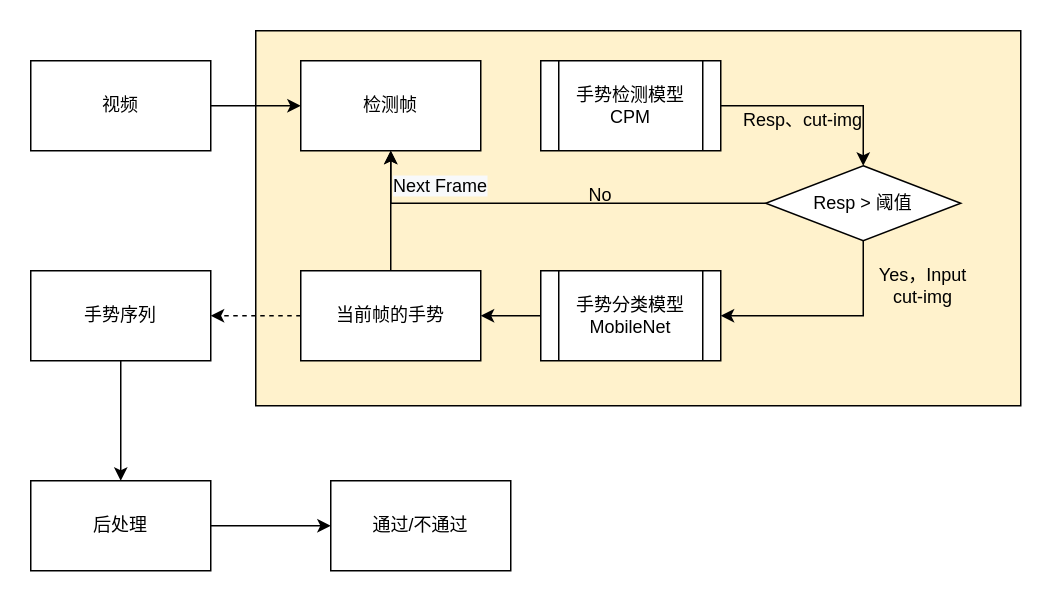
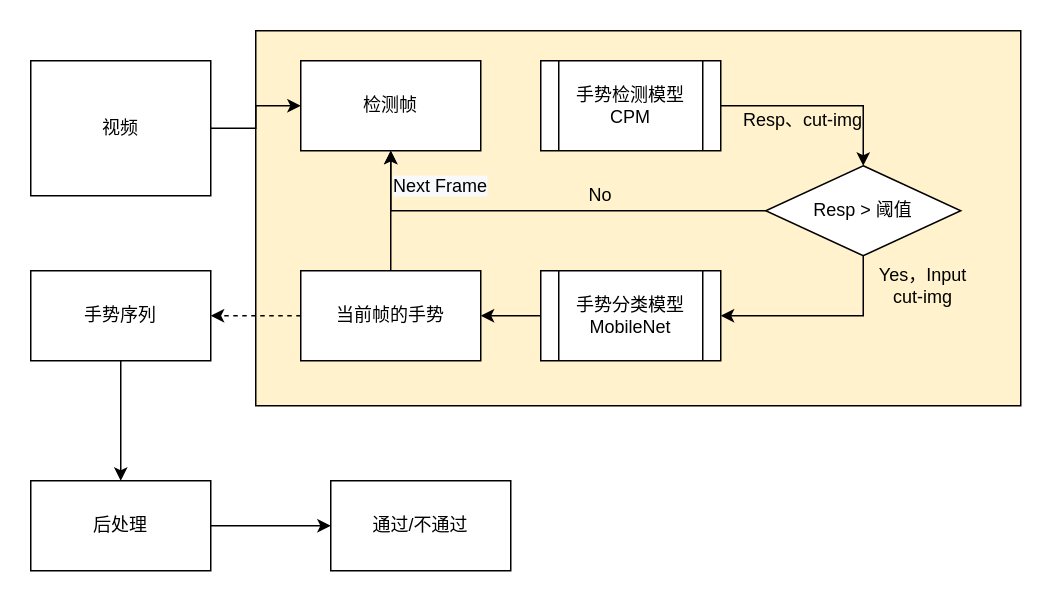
node "视频": size 180x90 -> 180x135
node "Resp > 阈值": size 195x75 -> 195x90
